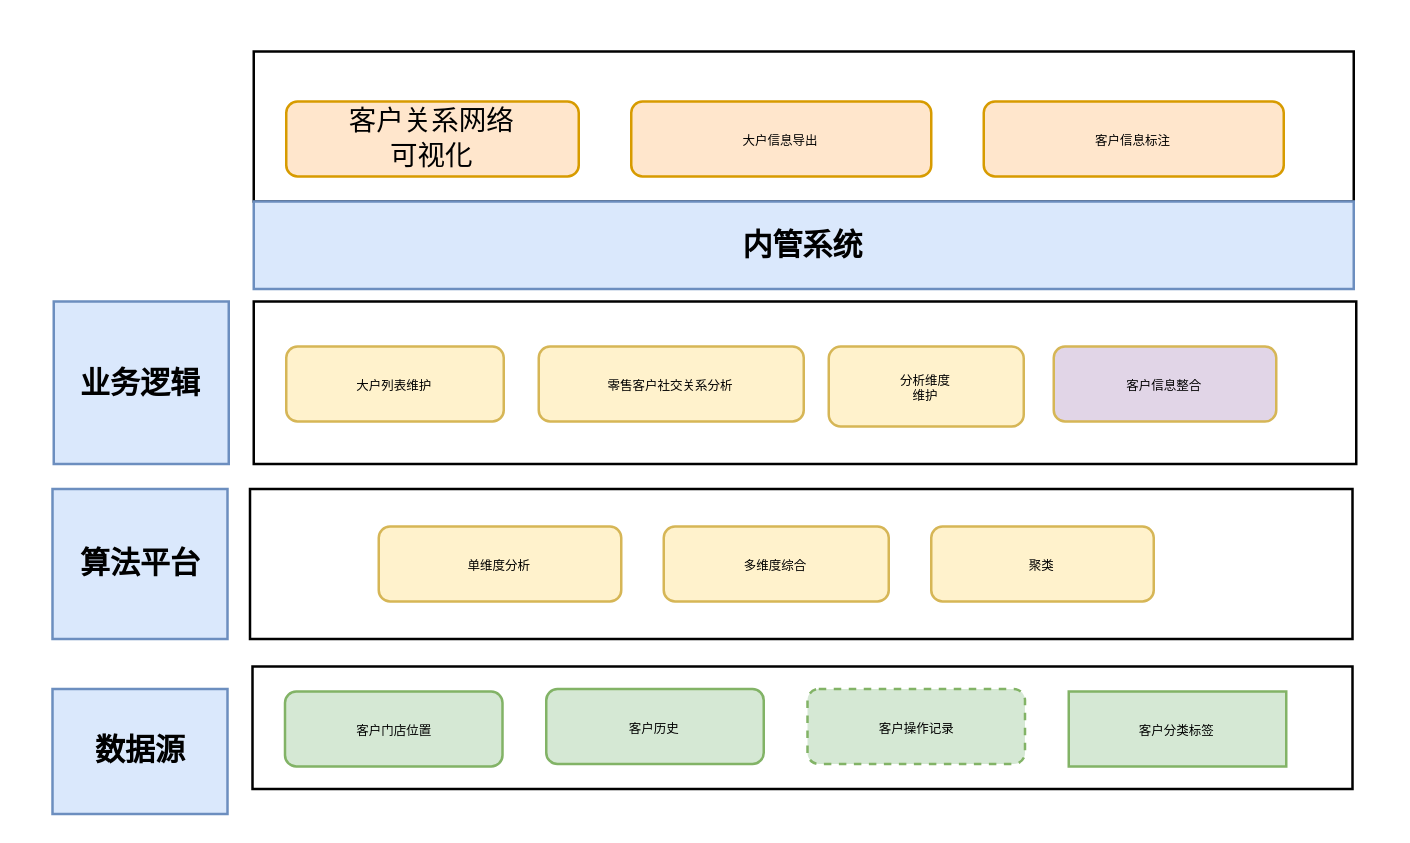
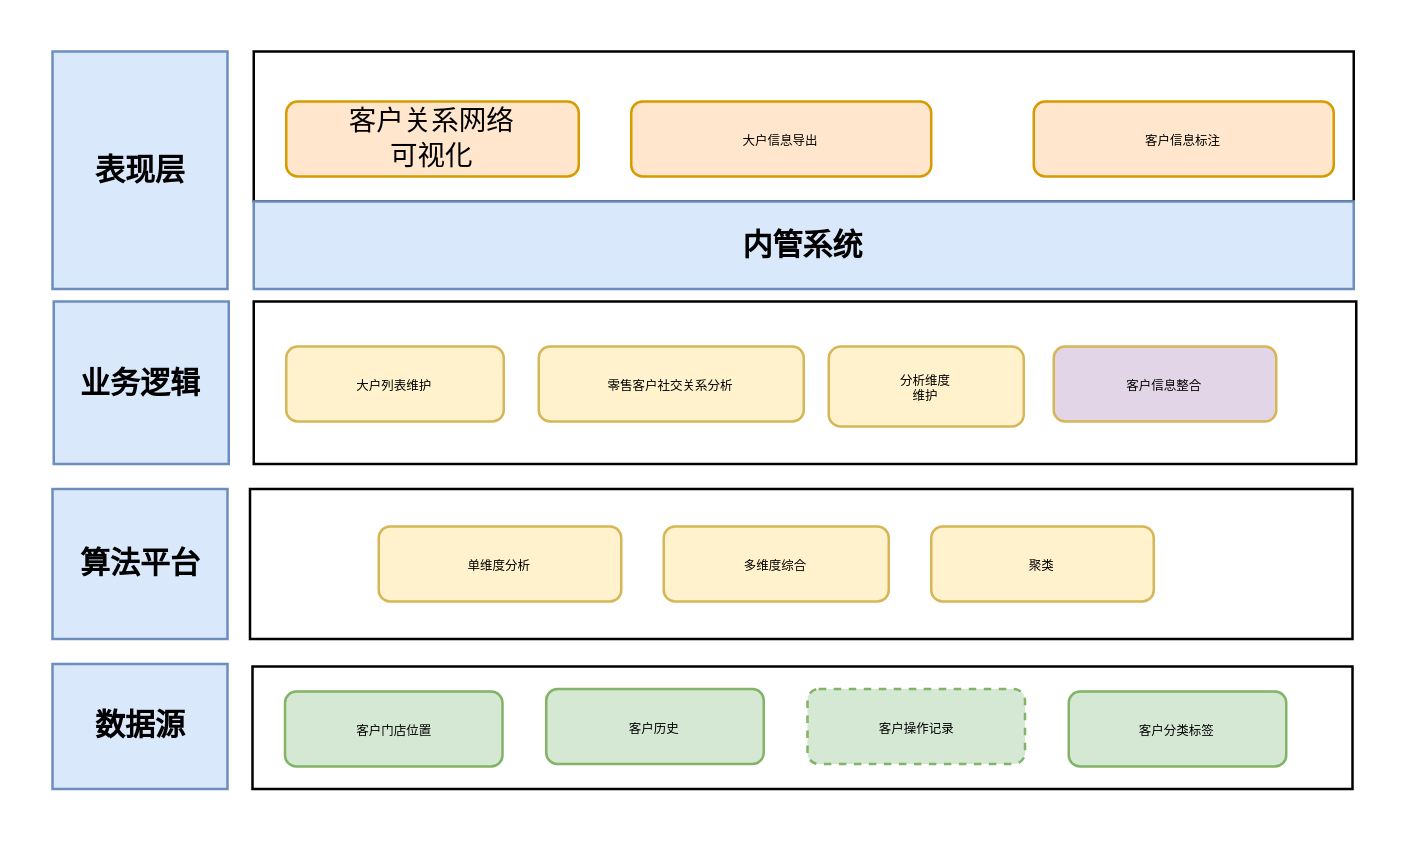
node "客户信息标注": moved (1134, 139) -> (1184, 139)
node "表现层": added
node "客户分类标签": shape rectangle -> rounded rectangle
node "数据源": moved (140, 751) -> (140, 726)
